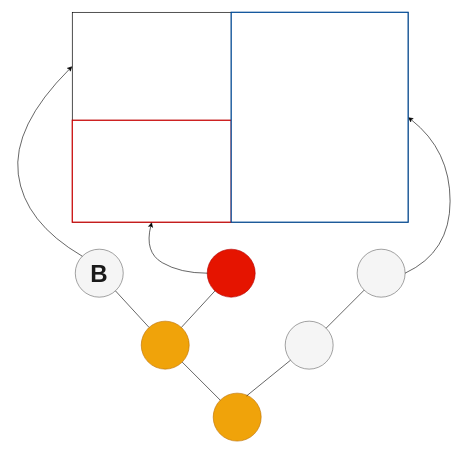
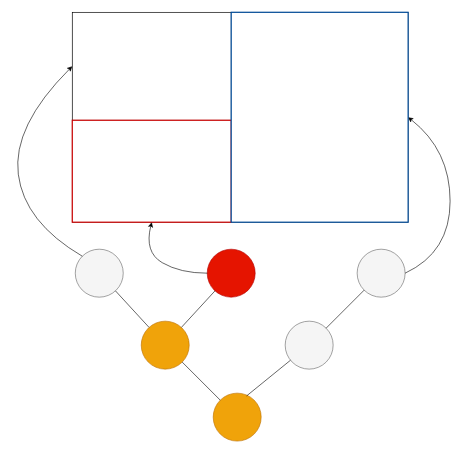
node "B": removed
